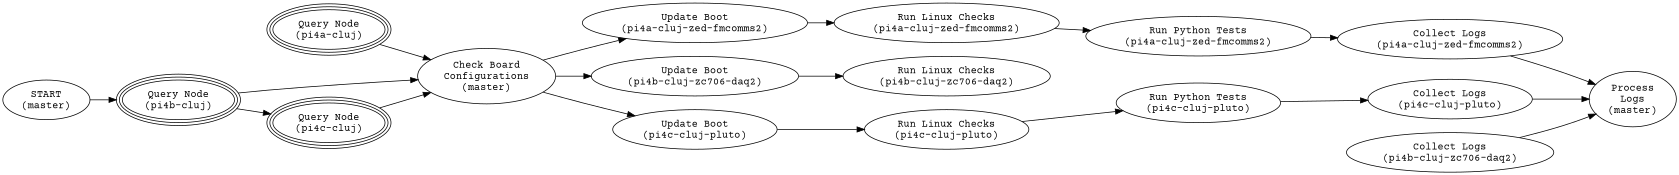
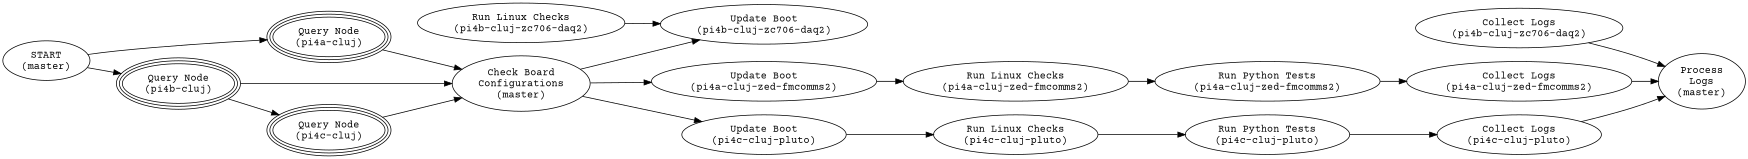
edge "START (master)" -> "Query Node (pi4a-cluj)": added
edge "Update Boot (pi4b-cluj-zc706-daq2)" -> "Run Linux Checks (pi4b-cluj-zc706-daq2)": reversed
